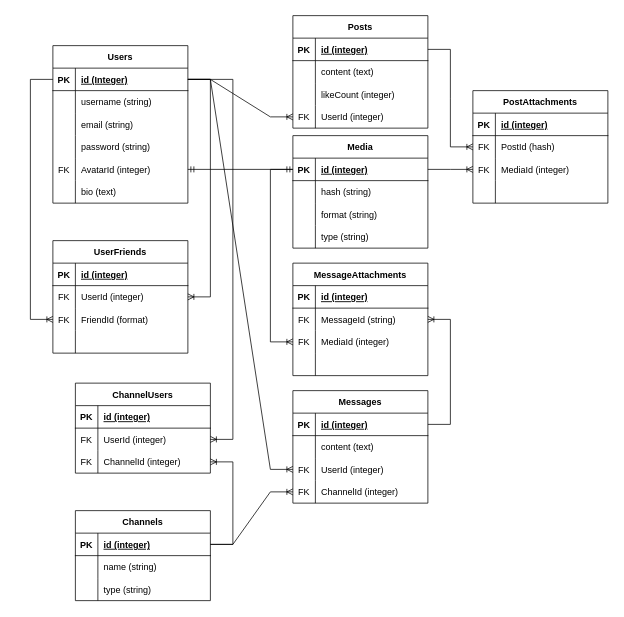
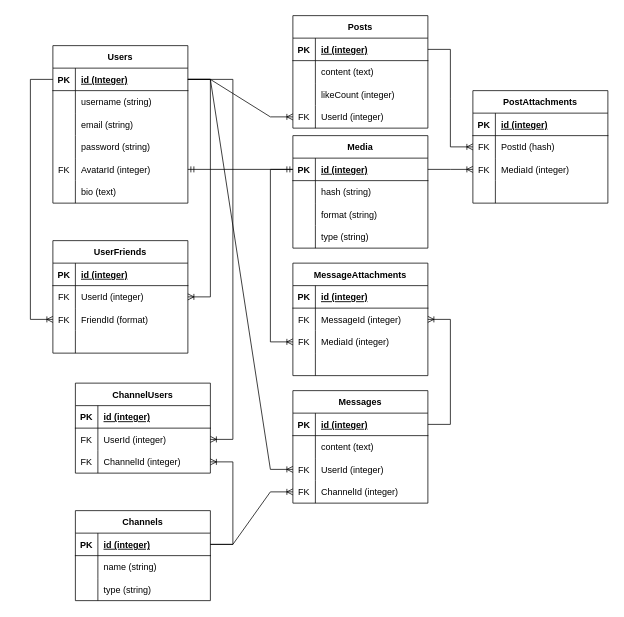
node "MessageId (string)": label "MessageId (string)" -> "MessageId (integer)"
